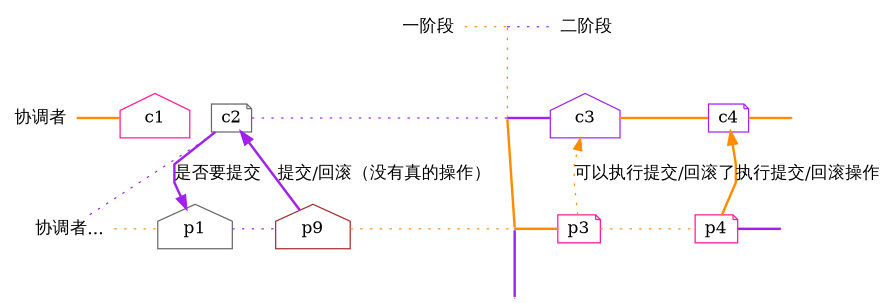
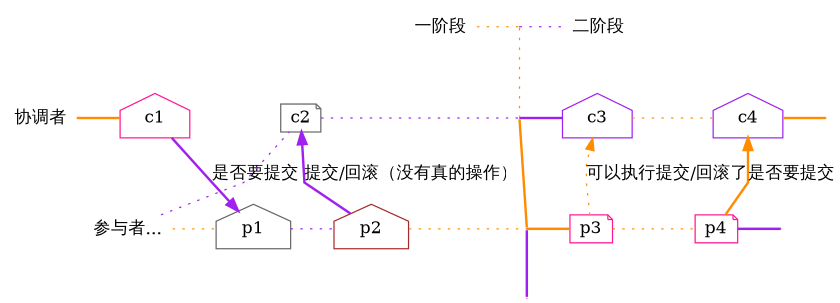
edge "c3" -- "c4": style bold -> dotted
node "c4": shape note -> house
edge "c2" -> "p1": now "c1" -> "p1"
edge "p4" -> "c4": label "执行提交/回滚操作" -> "是否要提交"
node "协调者...": label "协调者..." -> "参与者..."
node "p9": label "p9" -> "p2"
